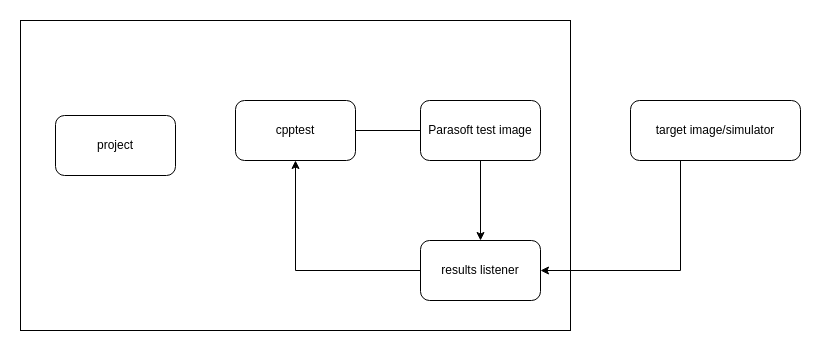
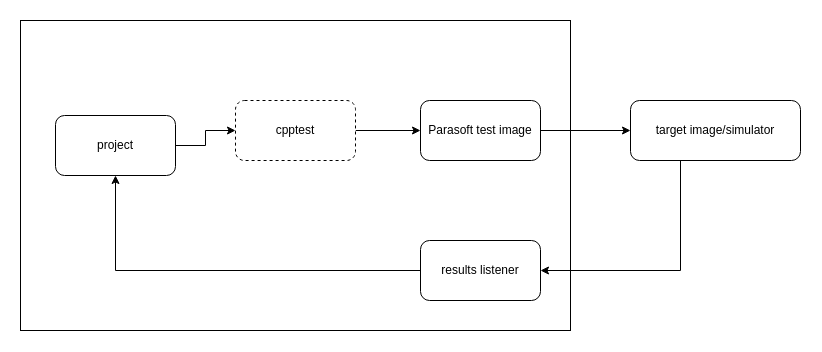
node "cpptest": style solid -> dashed
edge "cpptest" -- "Parasoft test image": arrowhead none -> classic
edge "project" -> "cpptest": added
edge "Parasoft test image" -> "results listener": now "Parasoft test image" -> "target image/simulator"
edge "results listener" -> "cpptest": now "results listener" -> "project"
